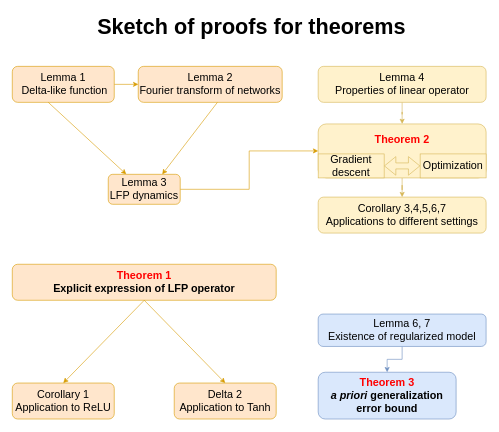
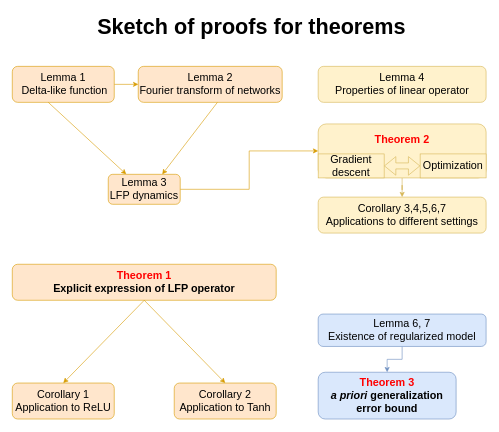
edge "Lemma 4 Properties of linear operator" -> "Theorem 2": removed
node "Delta 2 Application to Tanh": label "Delta 2 Application to Tanh" -> "Corollary 2 Application to Tanh"
